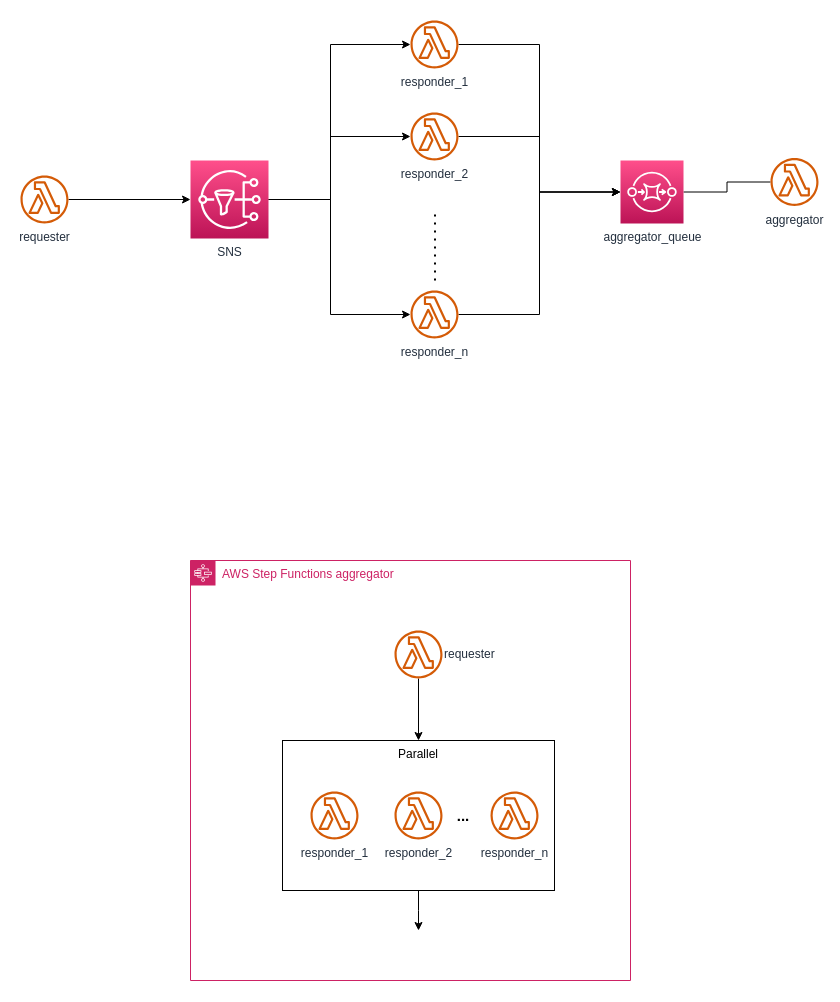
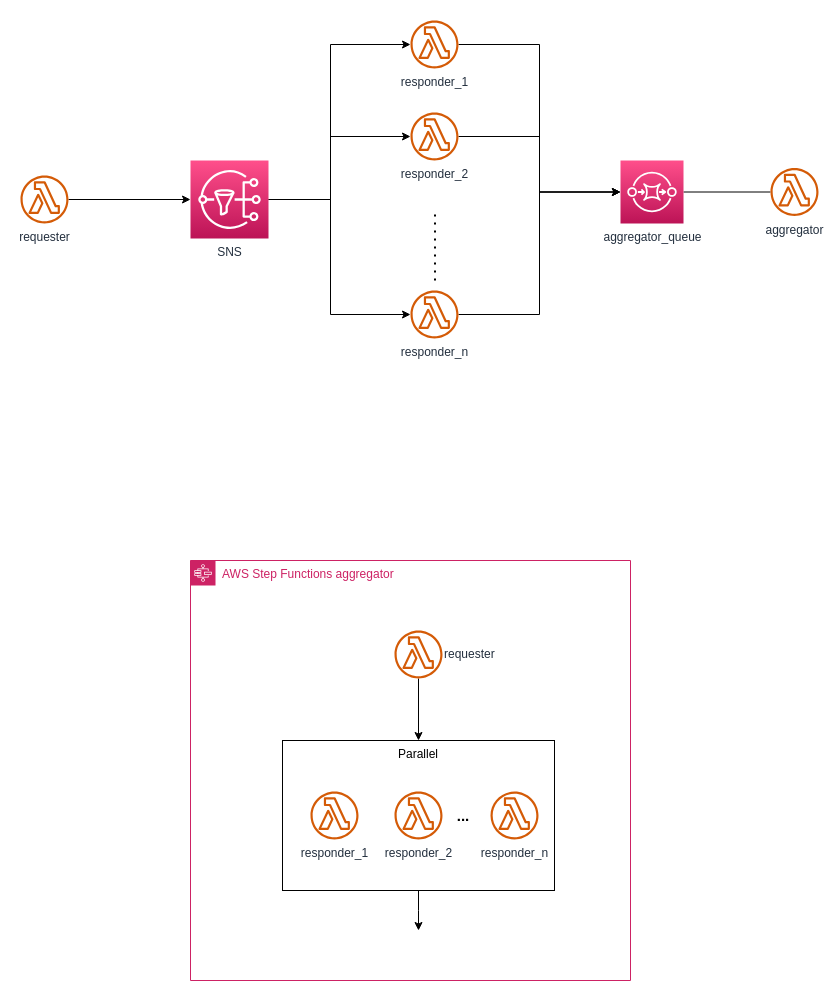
node "aggregator": moved (795, 182) -> (795, 192)
